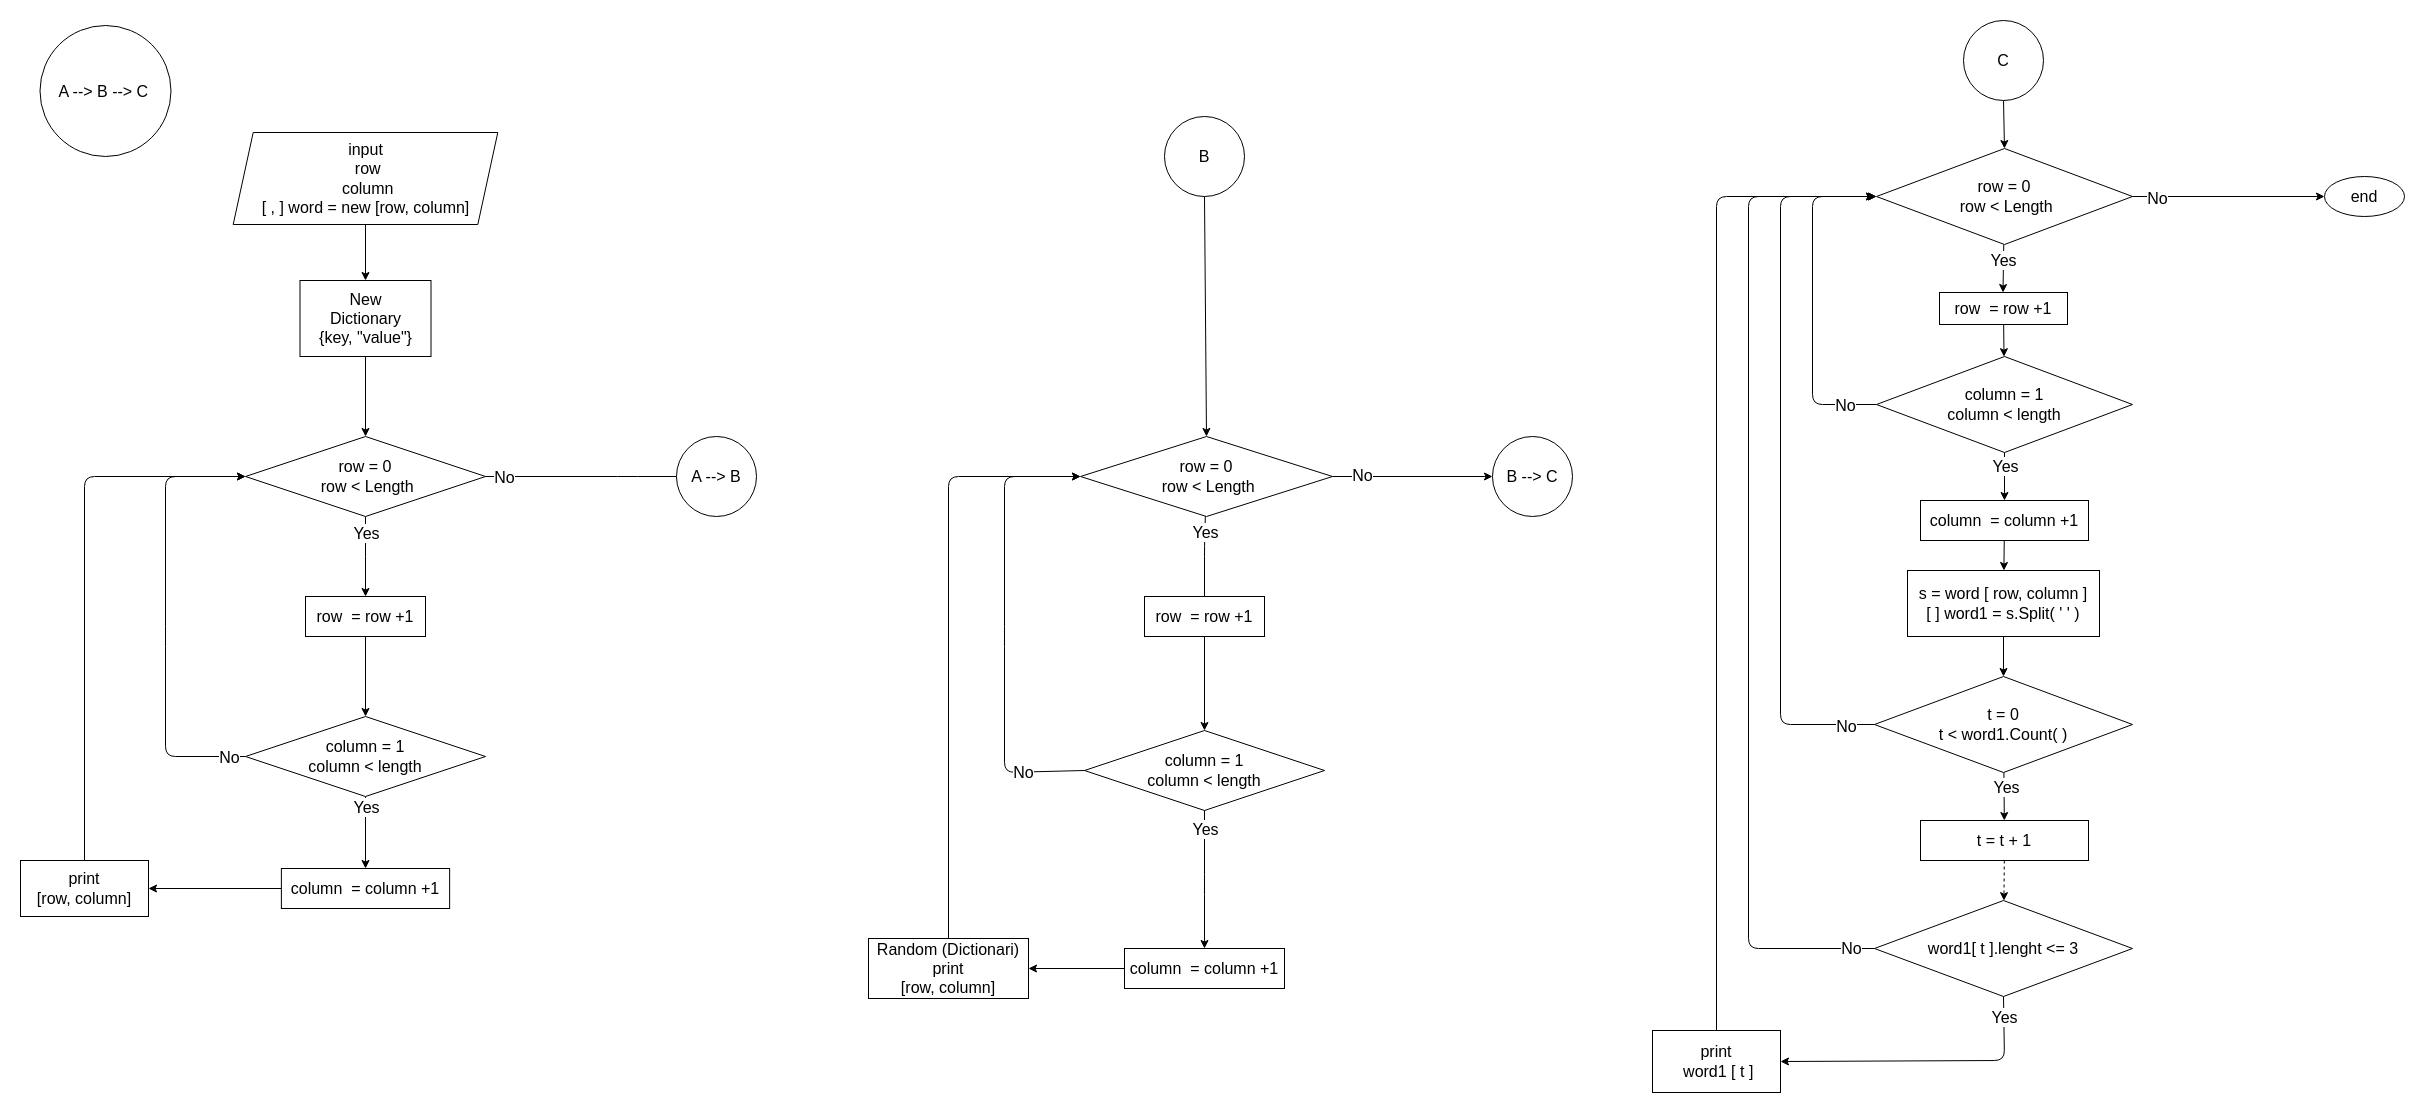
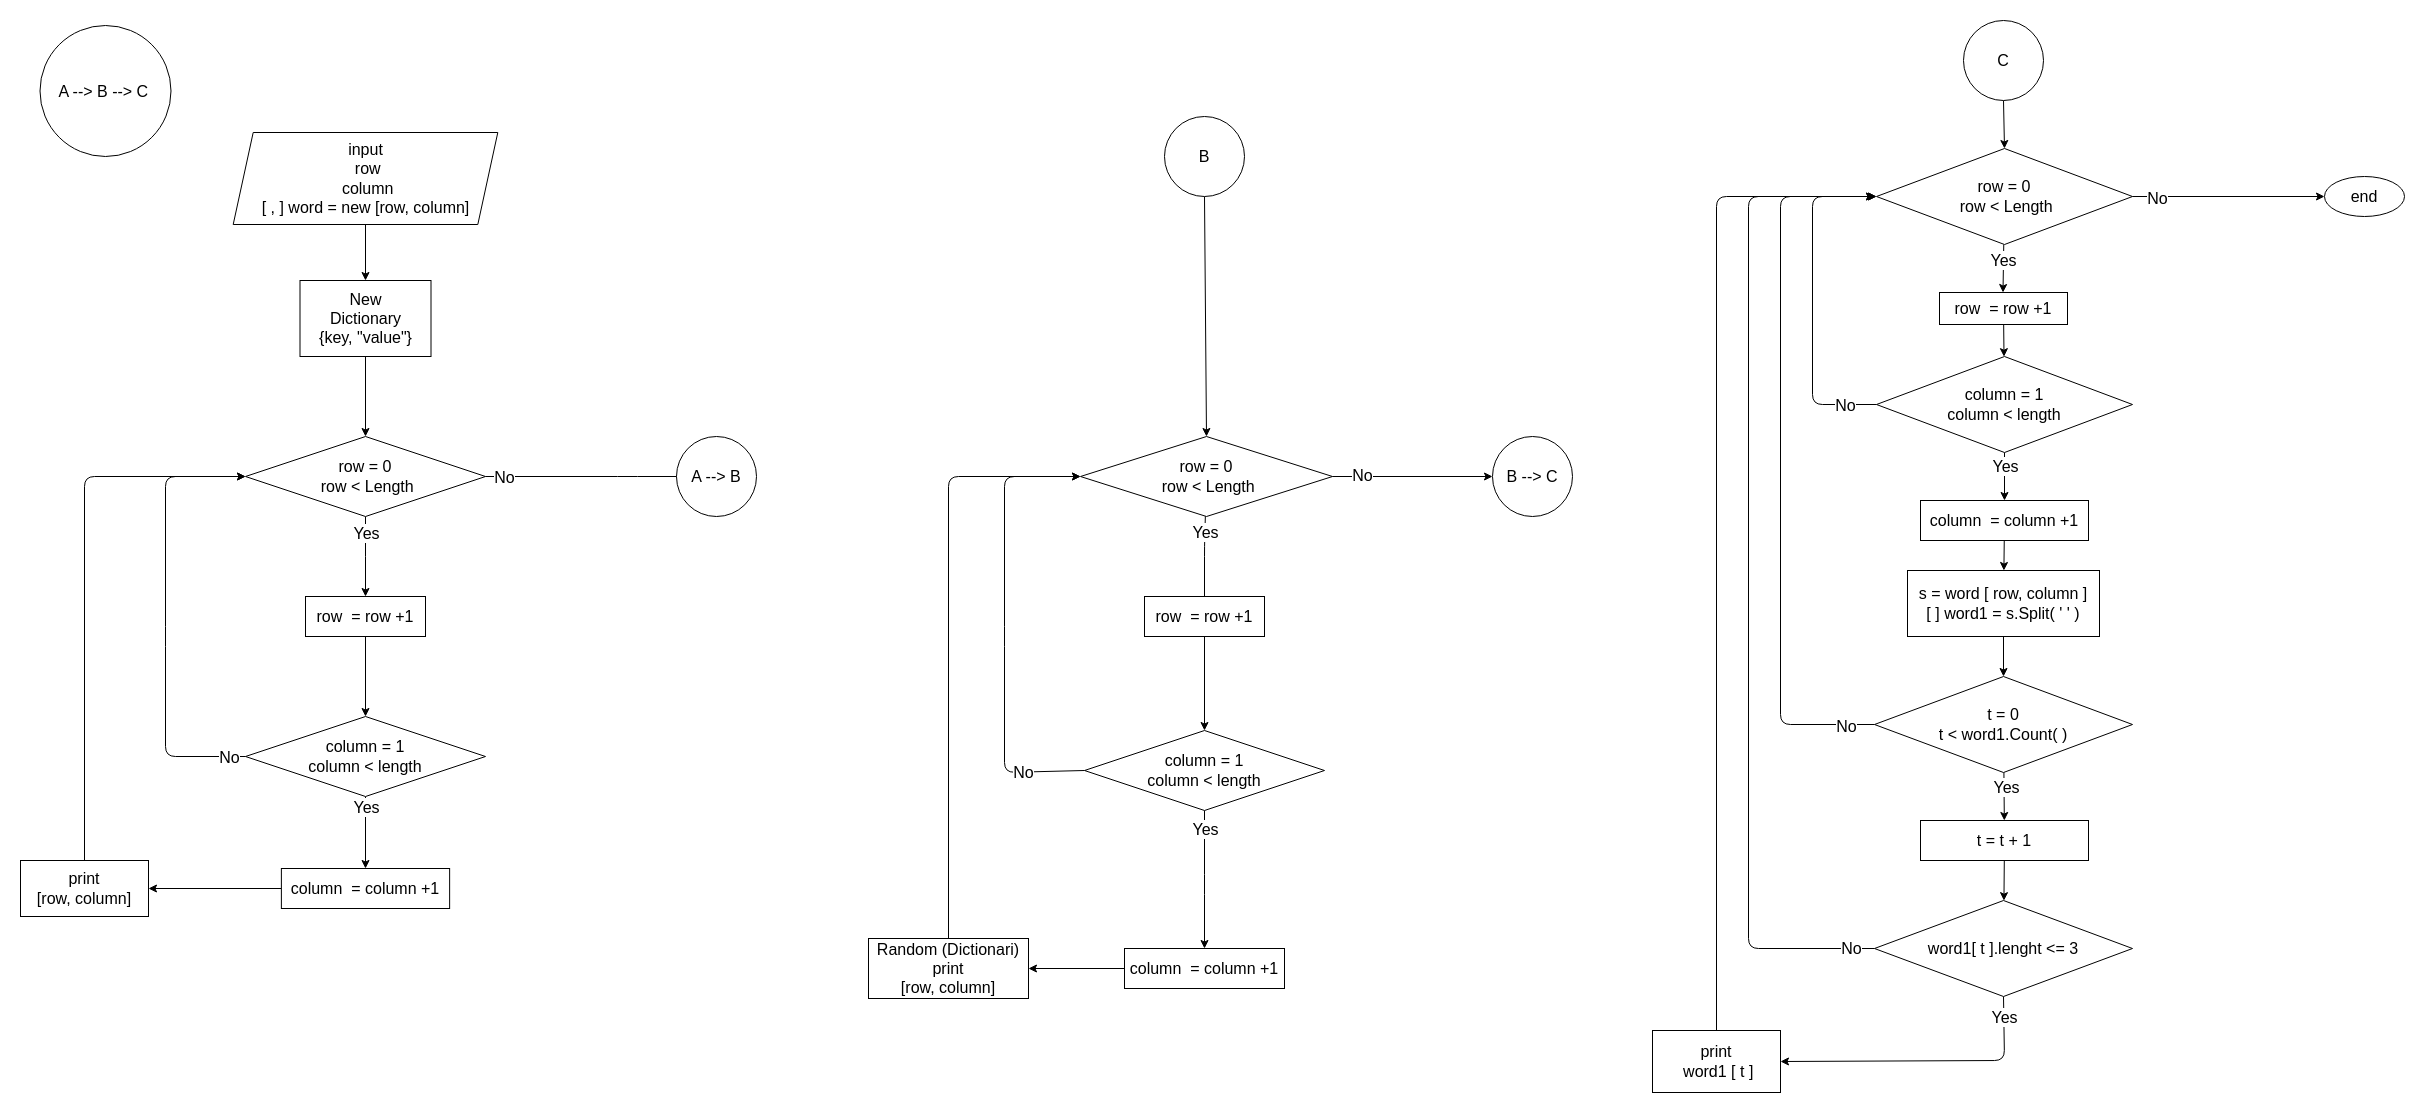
edge "t = t + 1" -> "word1[ t ].lenght <= 3": style dashed -> solid
